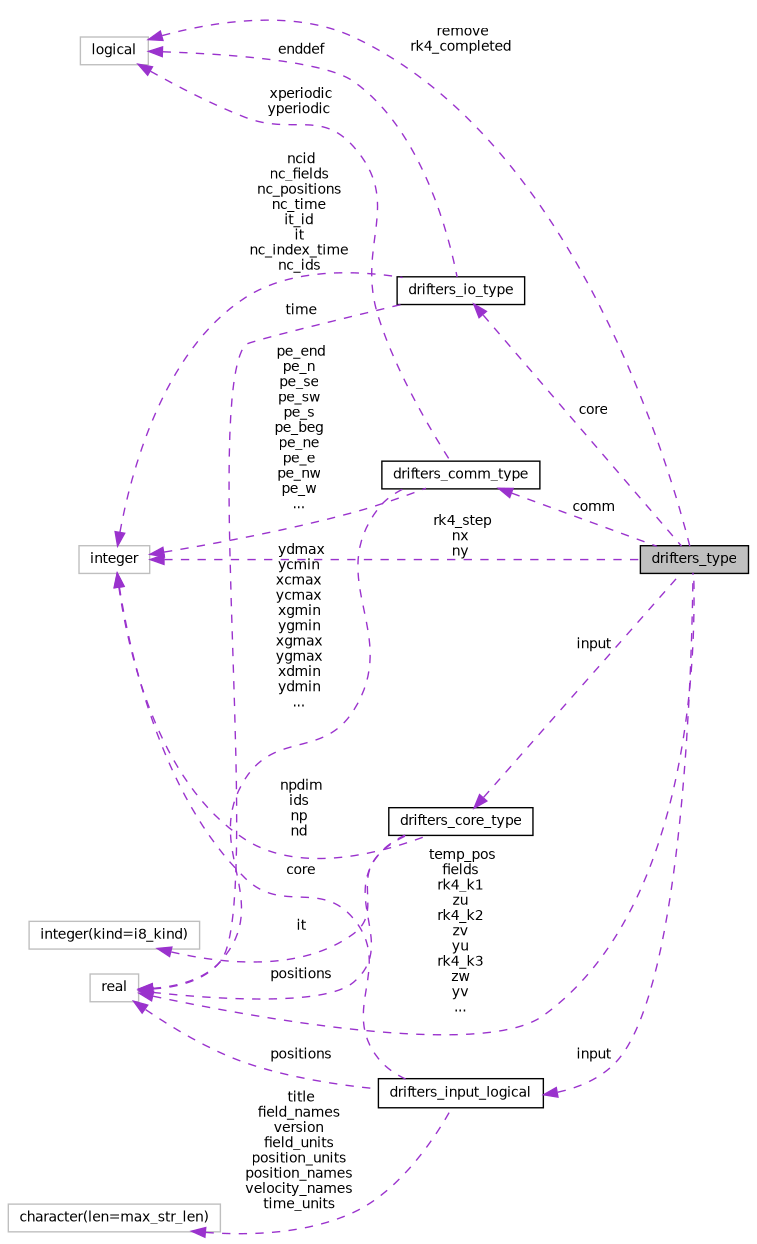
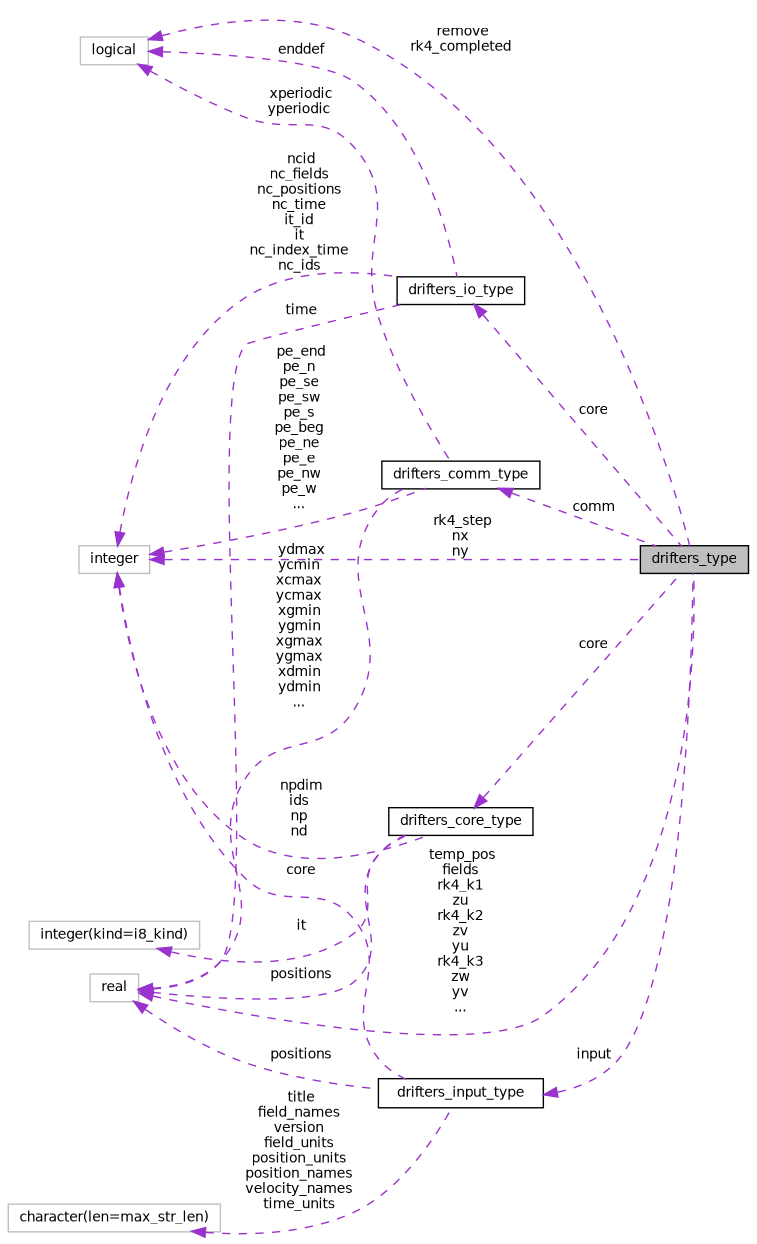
edge "drifters_type" -> "drifters_core_type": label " input" -> " core"
node "drifters_input_logical": label "drifters_input_logical" -> "drifters_input_type"
